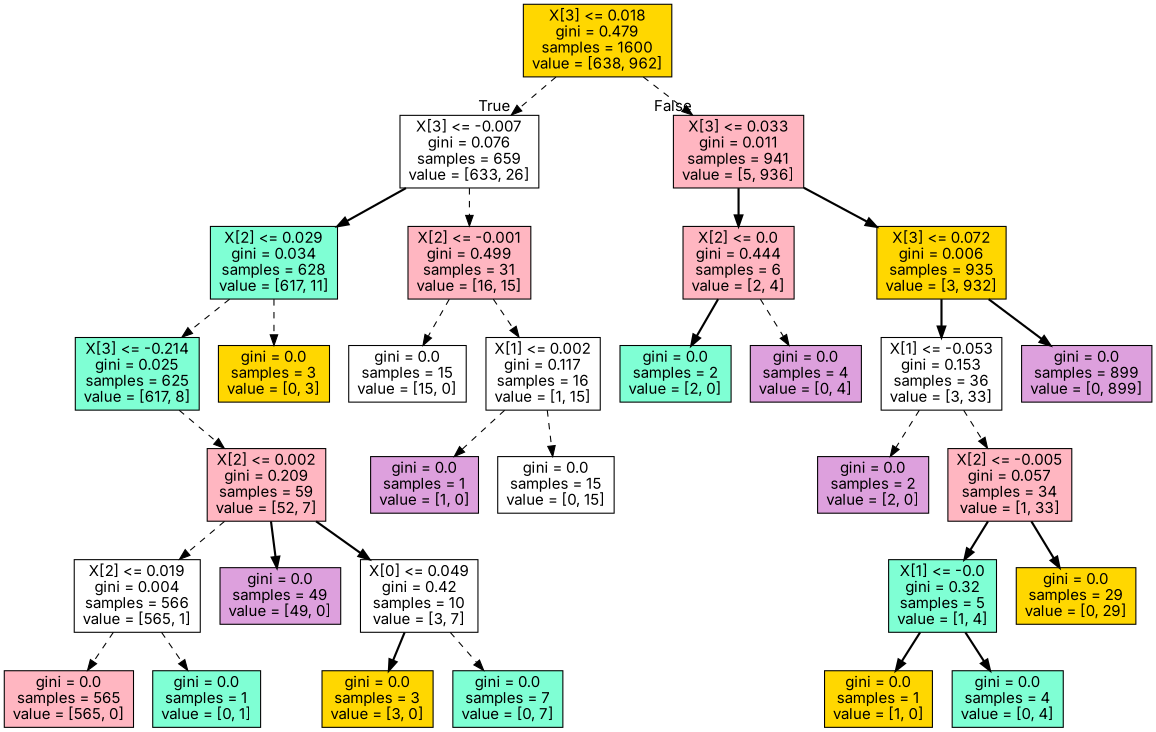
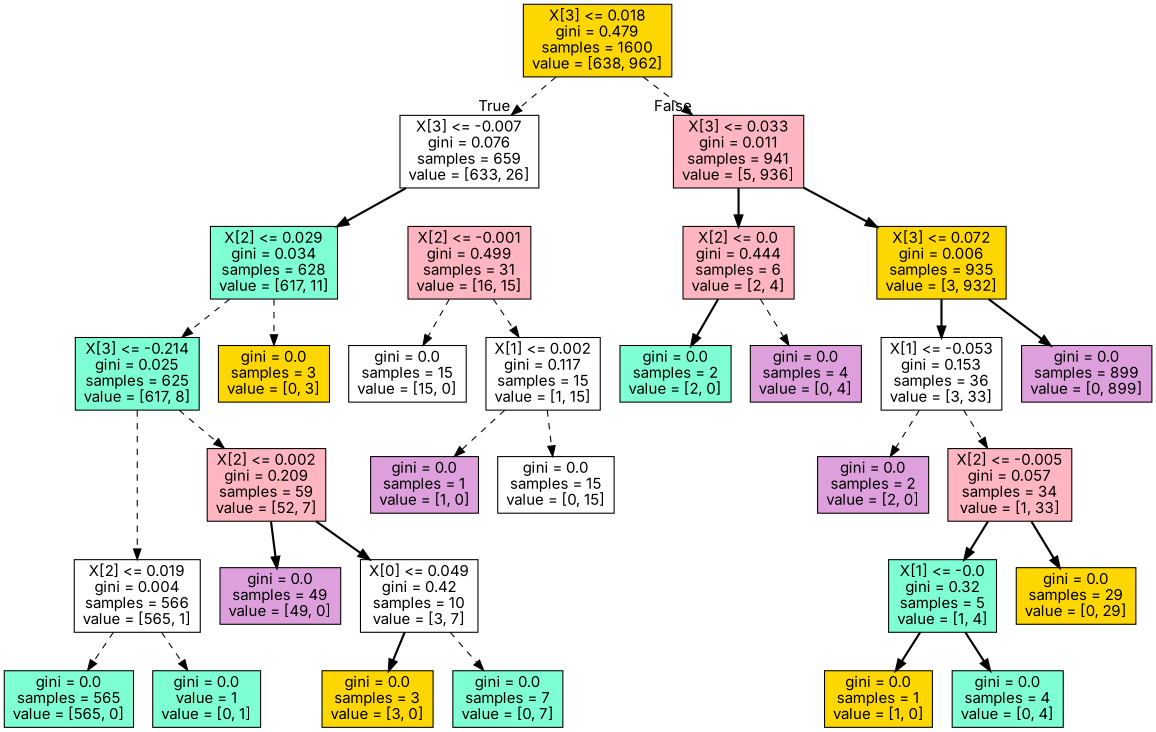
edge "X[3] <= -0.007 gini = 0.076 samples = 659 value = [633, 26]" -> "X[2] <= -0.001 gini = 0.499 samples = 31 value = [16, 15]": removed
node "X[1] <= 0.002 gini = 0.117 samples = 16 value = [1, 15]": label "X[1] <= 0.002 gini = 0.117 samples = 16 value = [1, 15]" -> "X[1] <= 0.002 gini = 0.117 samples = 15 value = [1, 15]"
edge "X[2] <= 0.002 gini = 0.209 samples = 59 value = [52, 7]" -> "X[2] <= 0.019 gini = 0.004 samples = 566 value = [565, 1]": now "X[3] <= -0.214 gini = 0.025 samples = 625 value = [617, 8]" -> "X[2] <= 0.019 gini = 0.004 samples = 566 value = [565, 1]"
node "gini = 0.0 samples = 565 value = [565, 0]": fillcolor lightpink -> aquamarine
node "gini = 0.0 samples = 1 value = [0, 1]": label "gini = 0.0 samples = 1 value = [0, 1]" -> "gini = 0.0 value = 1 value = [0, 1]"
